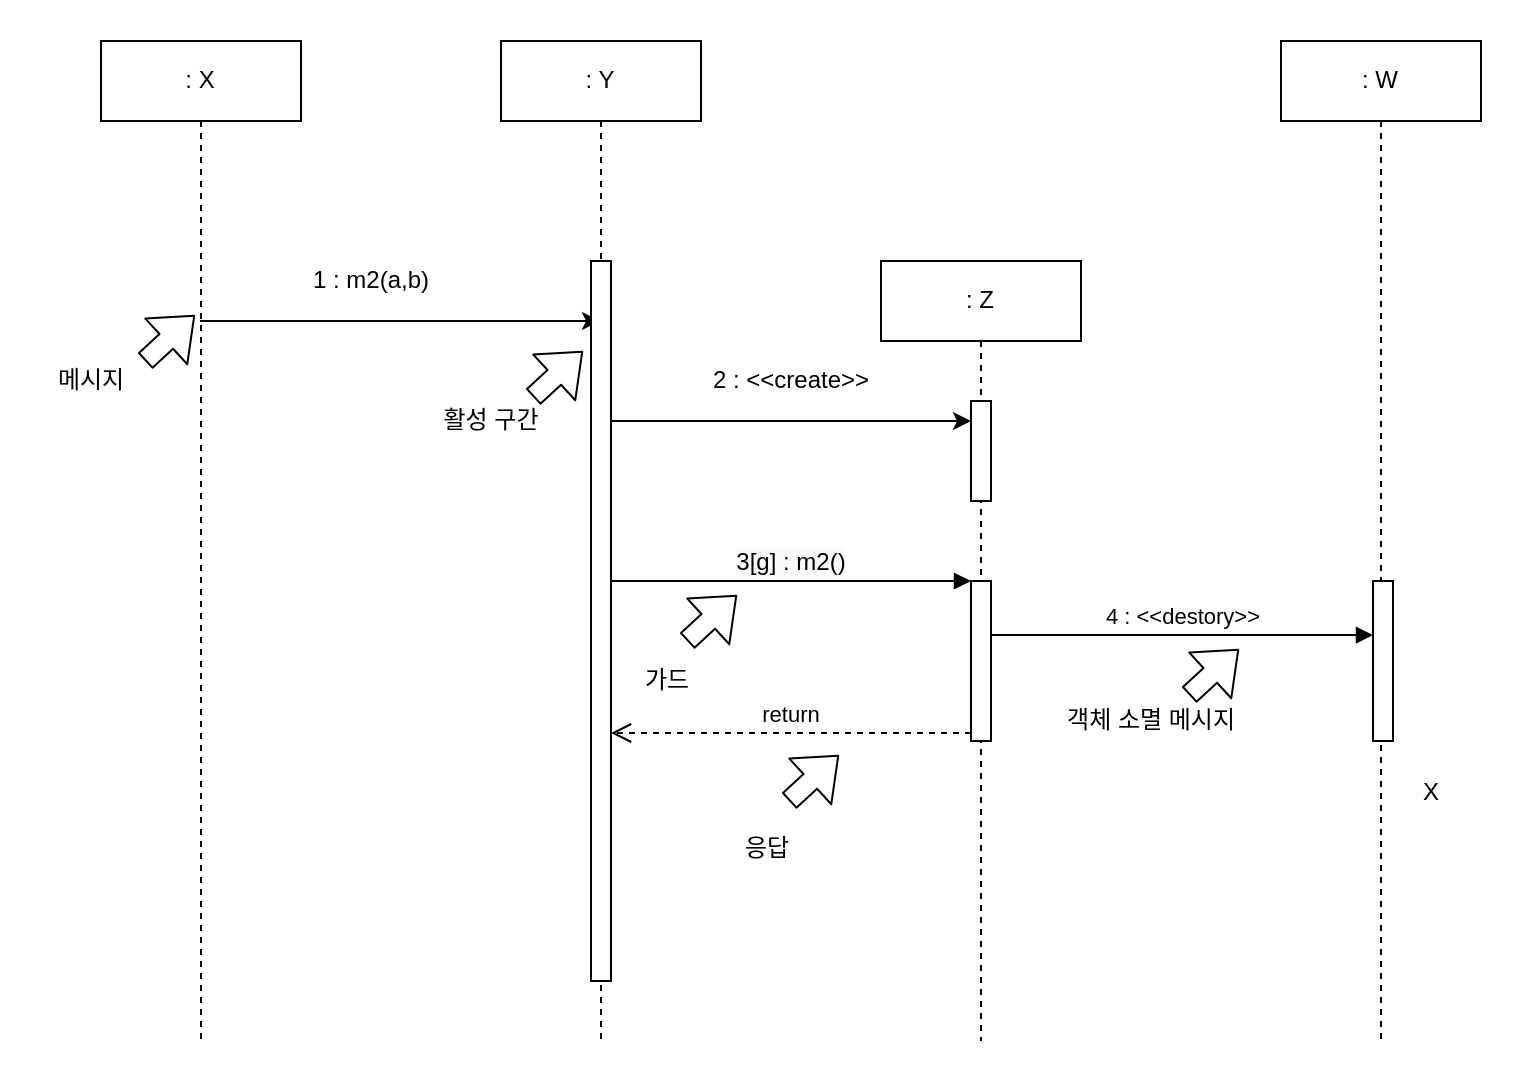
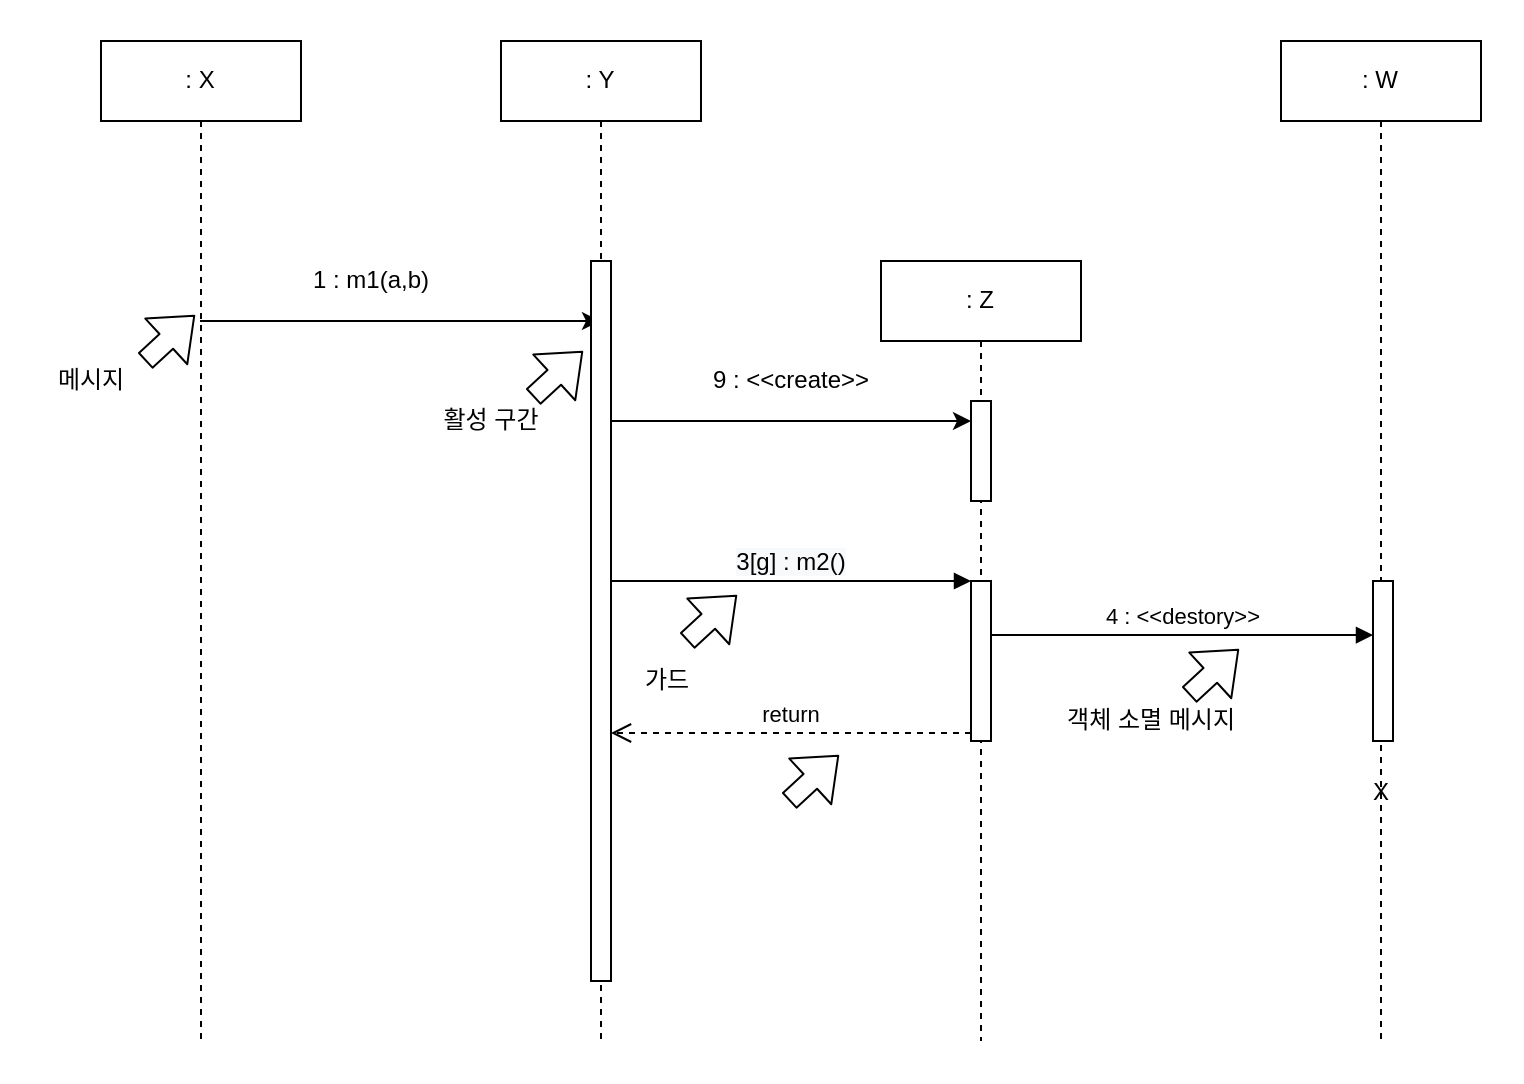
node "1 : m2(a,b)": label "1 : m2(a,b)" -> "1 : m1(a,b)"
node "2 : <<create>>": label "2 : <<create>>" -> "9 : <<create>>"
node "X": moved (1431, 793) -> (1381, 793)
node "응답": removed
